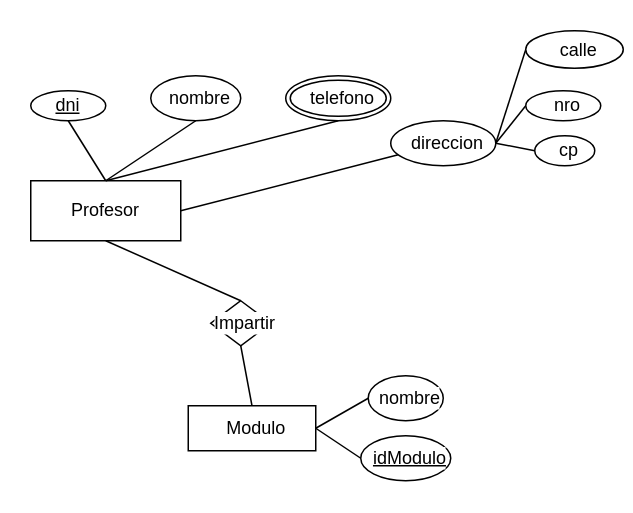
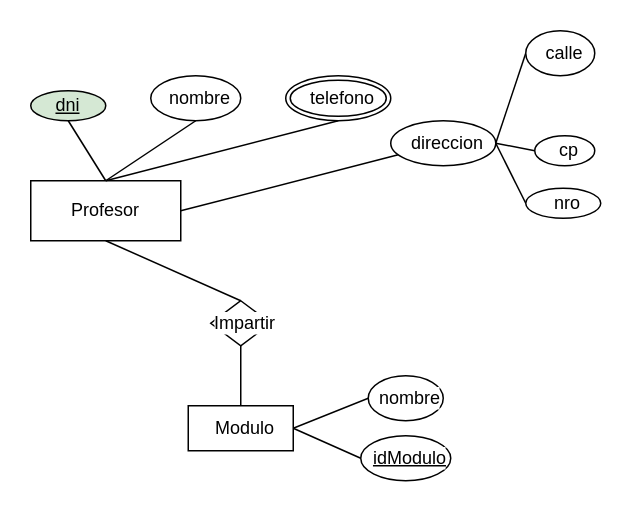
node "calle": size 98x38 -> 69x45
node "dni": fillcolor #ffffff -> #d5e8d4
node "nro": moved (563, 106) -> (563, 203)
node "Modulo": size 128x45 -> 105x45
